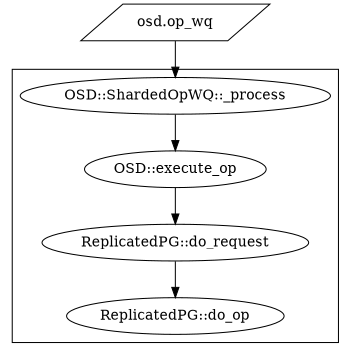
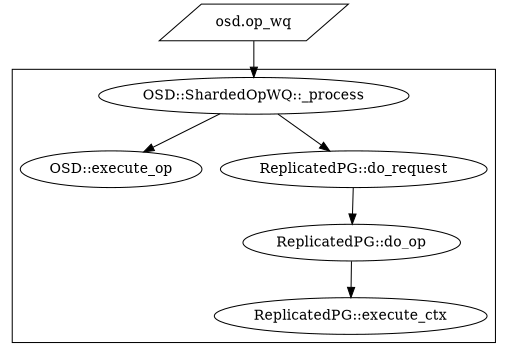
edge "OSD::execute_op" -> "ReplicatedPG::do_request": now "OSD::ShardedOpWQ::_process" -> "ReplicatedPG::do_request"
node "ReplicatedPG::execute_ctx": added
